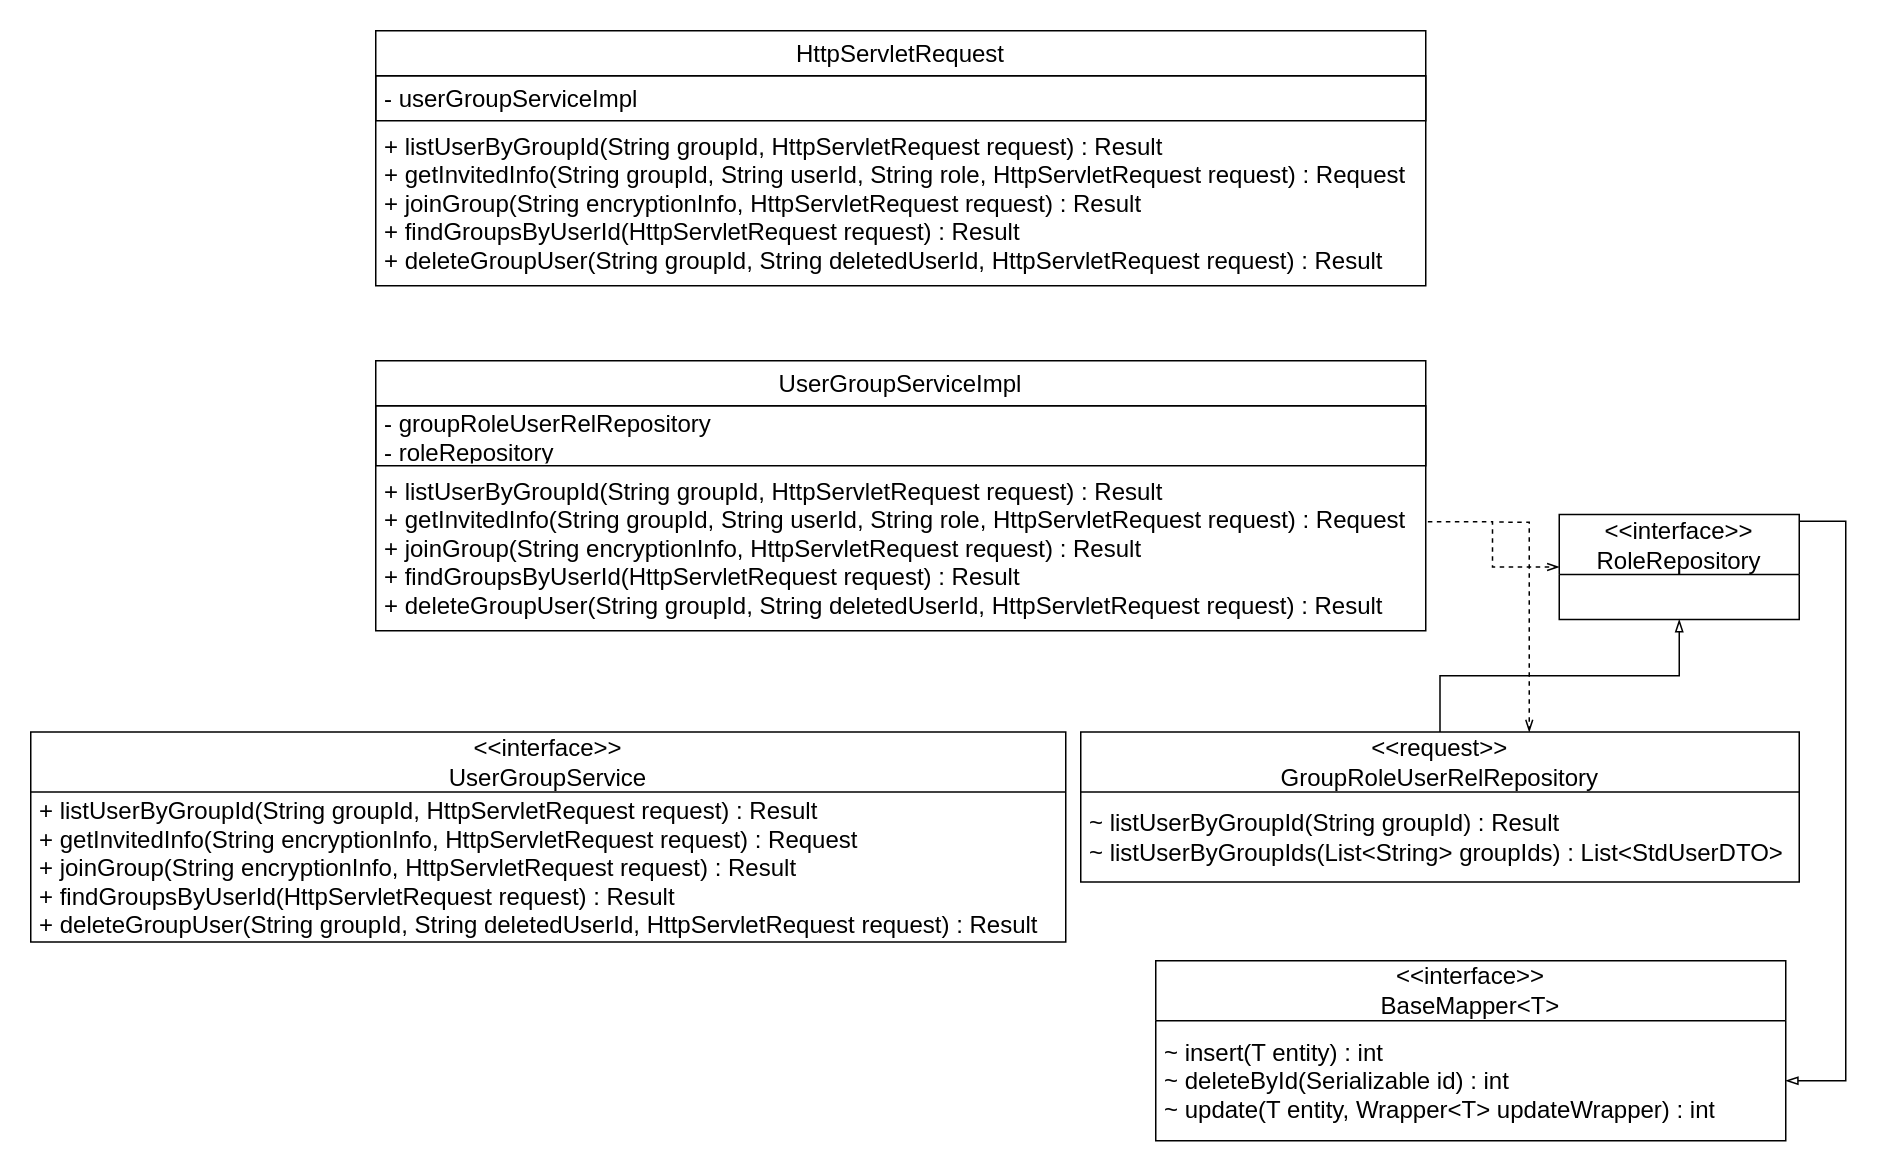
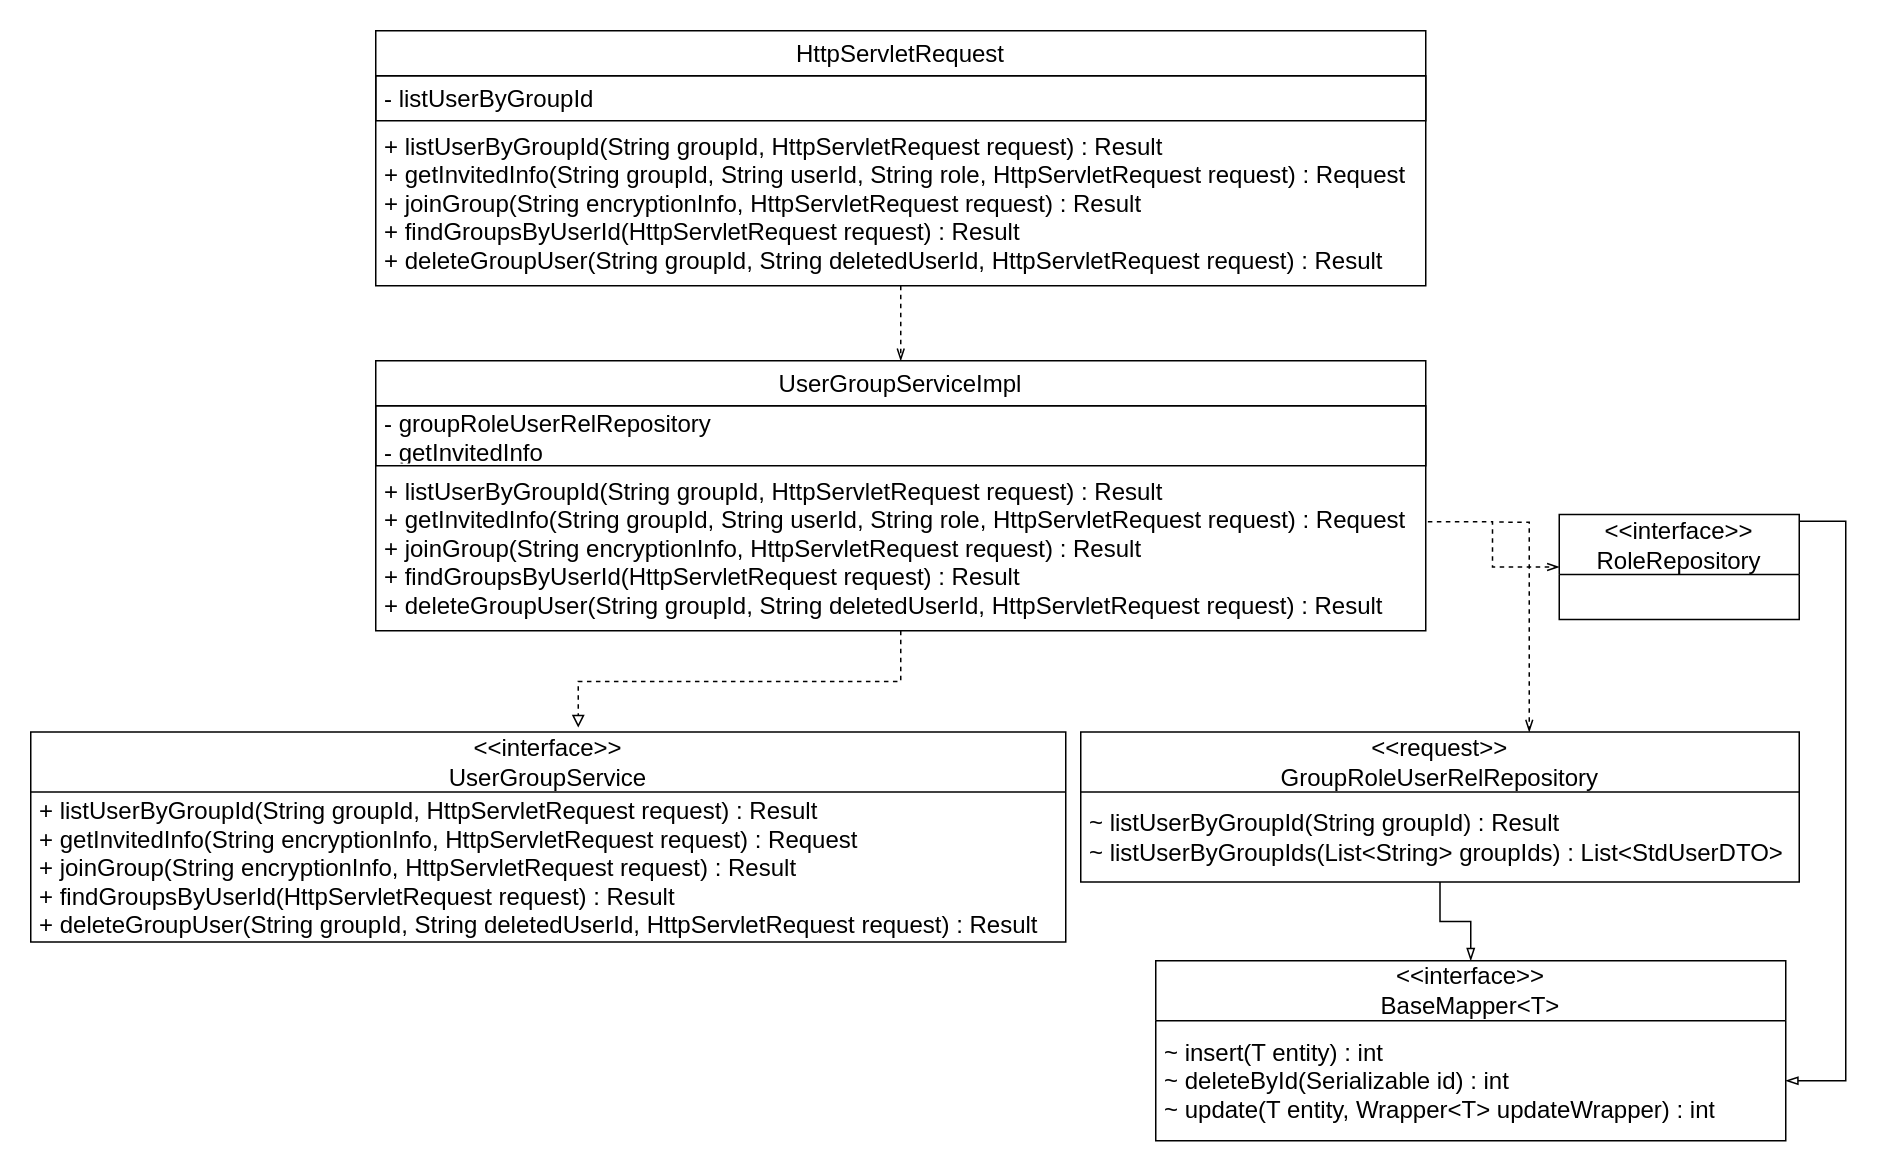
node "- userGroupServiceImpl": label "- userGroupServiceImpl" -> "- listUserByGroupId"
edge "HttpServletRequest" -> "UserGroupServiceImpl": added
node "- groupRoleUserRelRepository - roleRepository": label "- groupRoleUserRelRepository - roleRepository" -> "- groupRoleUserRelRepository - getInvitedInfo"
edge "<<request>> GroupRoleUserRelRepository" -> "<<interface>> RoleRepository": now "<<request>> GroupRoleUserRelRepository" -> "<<interface>> BaseMapper<T>"
edge "UserGroupServiceImpl" -> "<<interface>> UserGroupService": added
